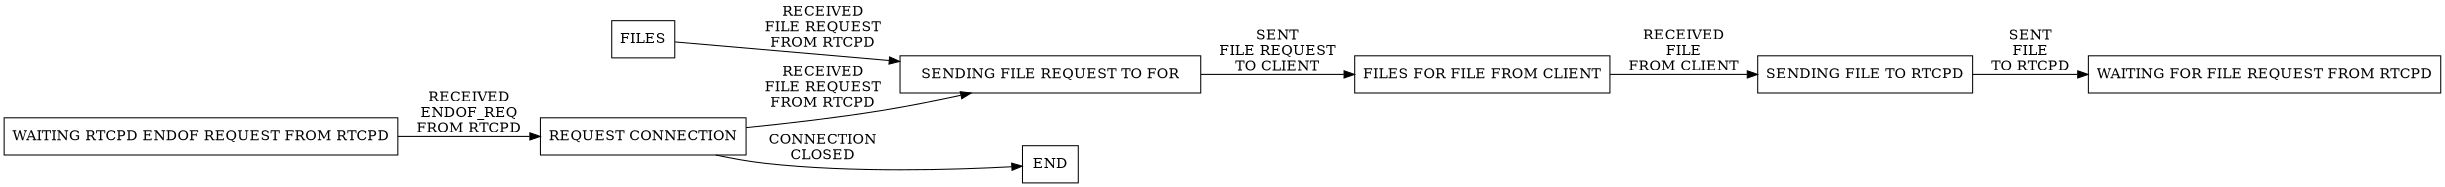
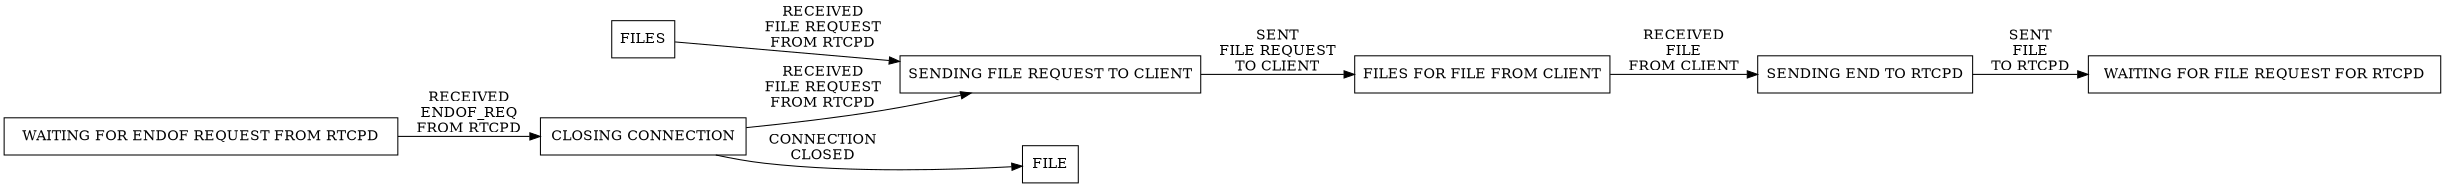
node "SENDING FILE REQUEST TO FOR": label "SENDING FILE REQUEST TO FOR" -> "SENDING FILE REQUEST TO CLIENT"
node "SENDING FILE TO RTCPD": label "SENDING FILE TO RTCPD" -> "SENDING END TO RTCPD"
node "WAITING FOR FILE REQUEST FROM RTCPD": label "WAITING FOR FILE REQUEST FROM RTCPD" -> "WAITING FOR FILE REQUEST FOR RTCPD"
node "WAITING RTCPD ENDOF REQUEST FROM RTCPD": label "WAITING RTCPD ENDOF REQUEST FROM RTCPD" -> "WAITING FOR ENDOF REQUEST FROM RTCPD"
node "REQUEST CONNECTION": label "REQUEST CONNECTION" -> "CLOSING CONNECTION"
node "END": label "END" -> "FILE"
